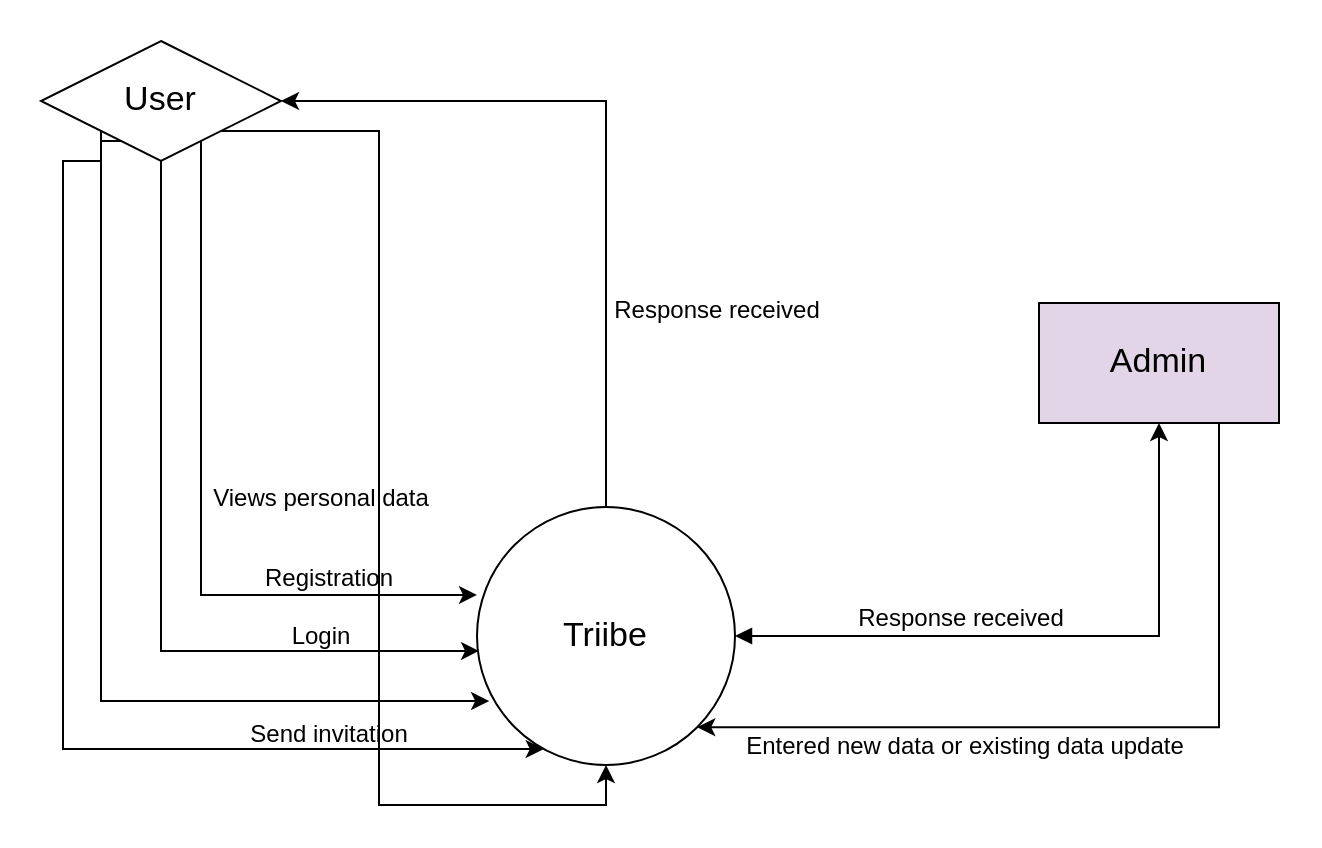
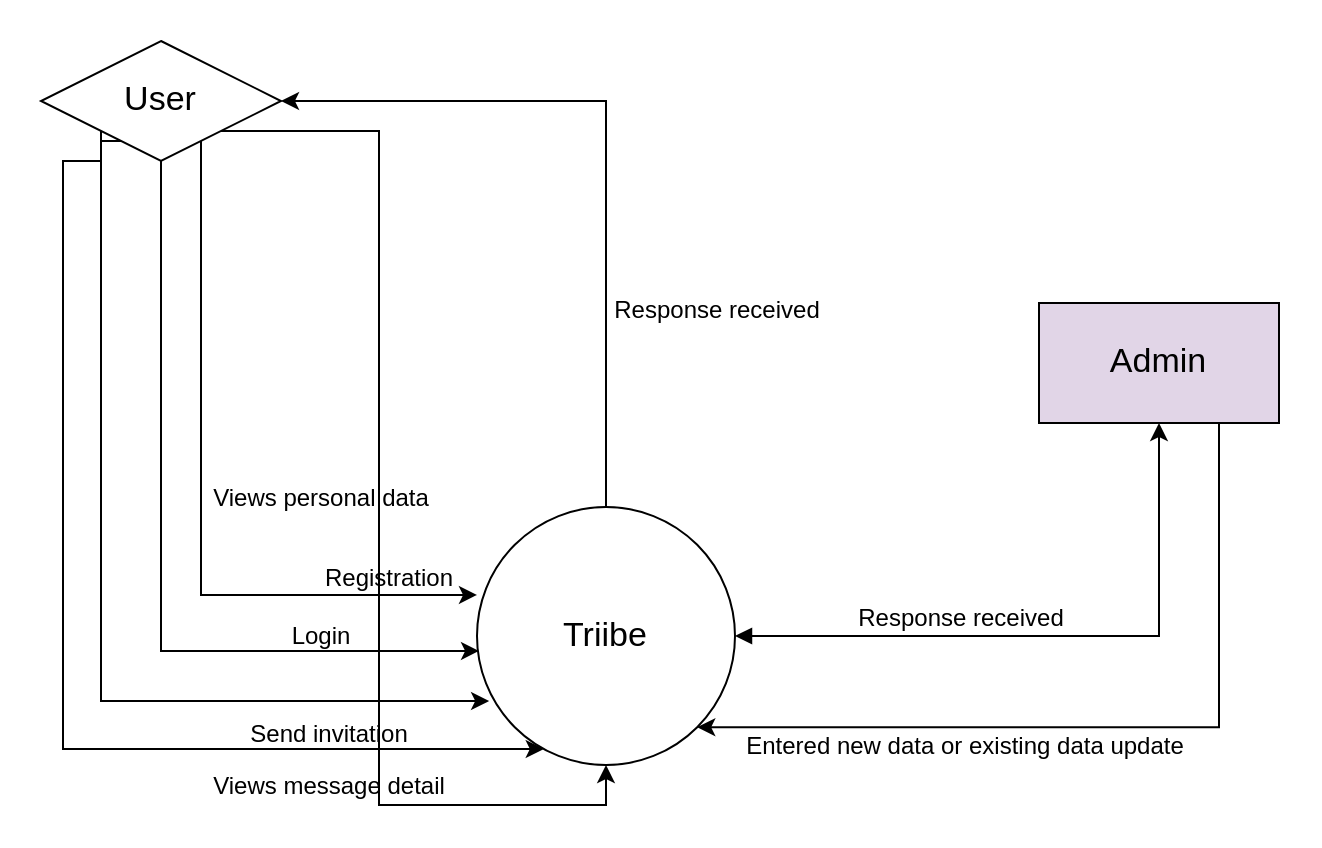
node "Registration": moved (329, 579) -> (389, 579)
node "Views message detail": added
